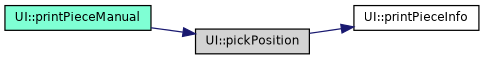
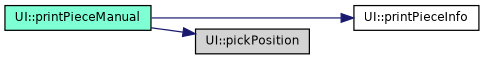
edge "UI::pickPosition" -> "UI::printPieceInfo": now "UI::printPieceManual" -> "UI::printPieceInfo"
